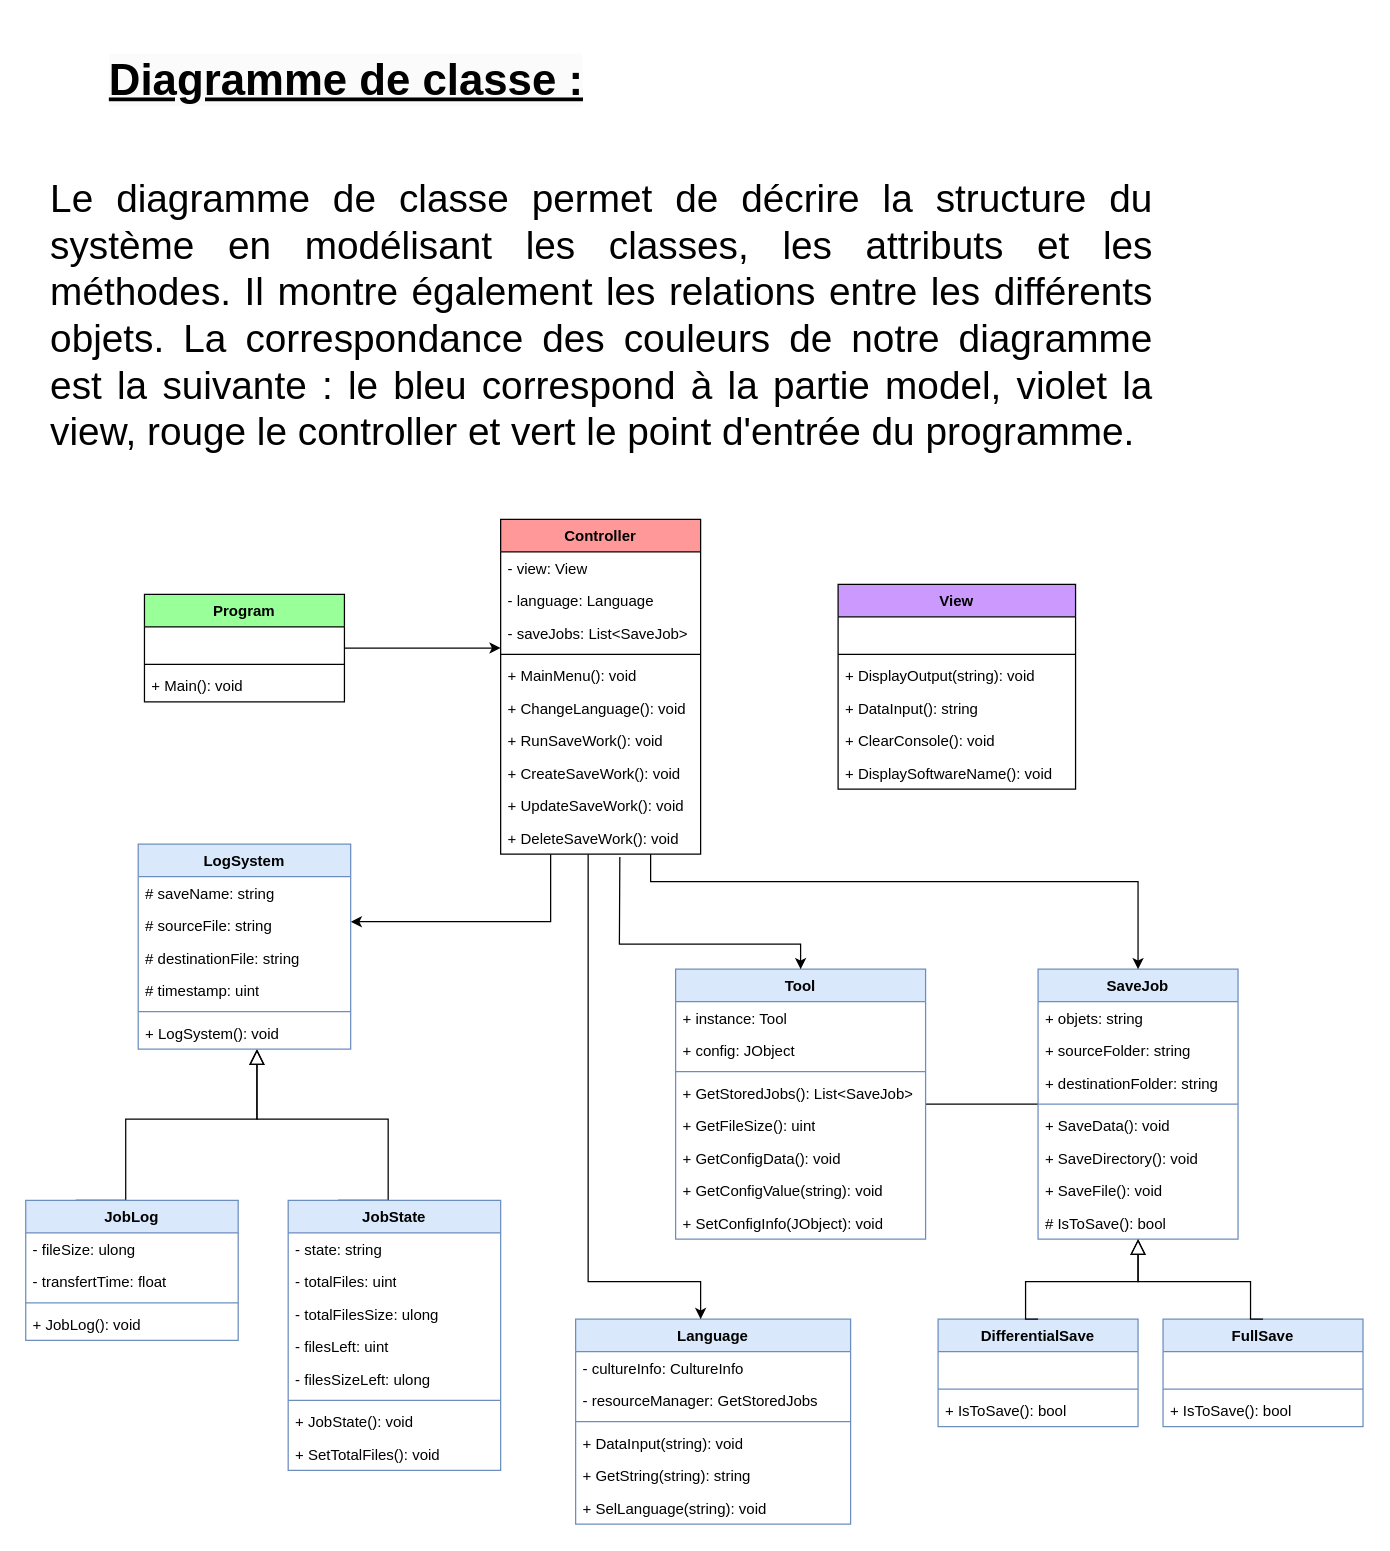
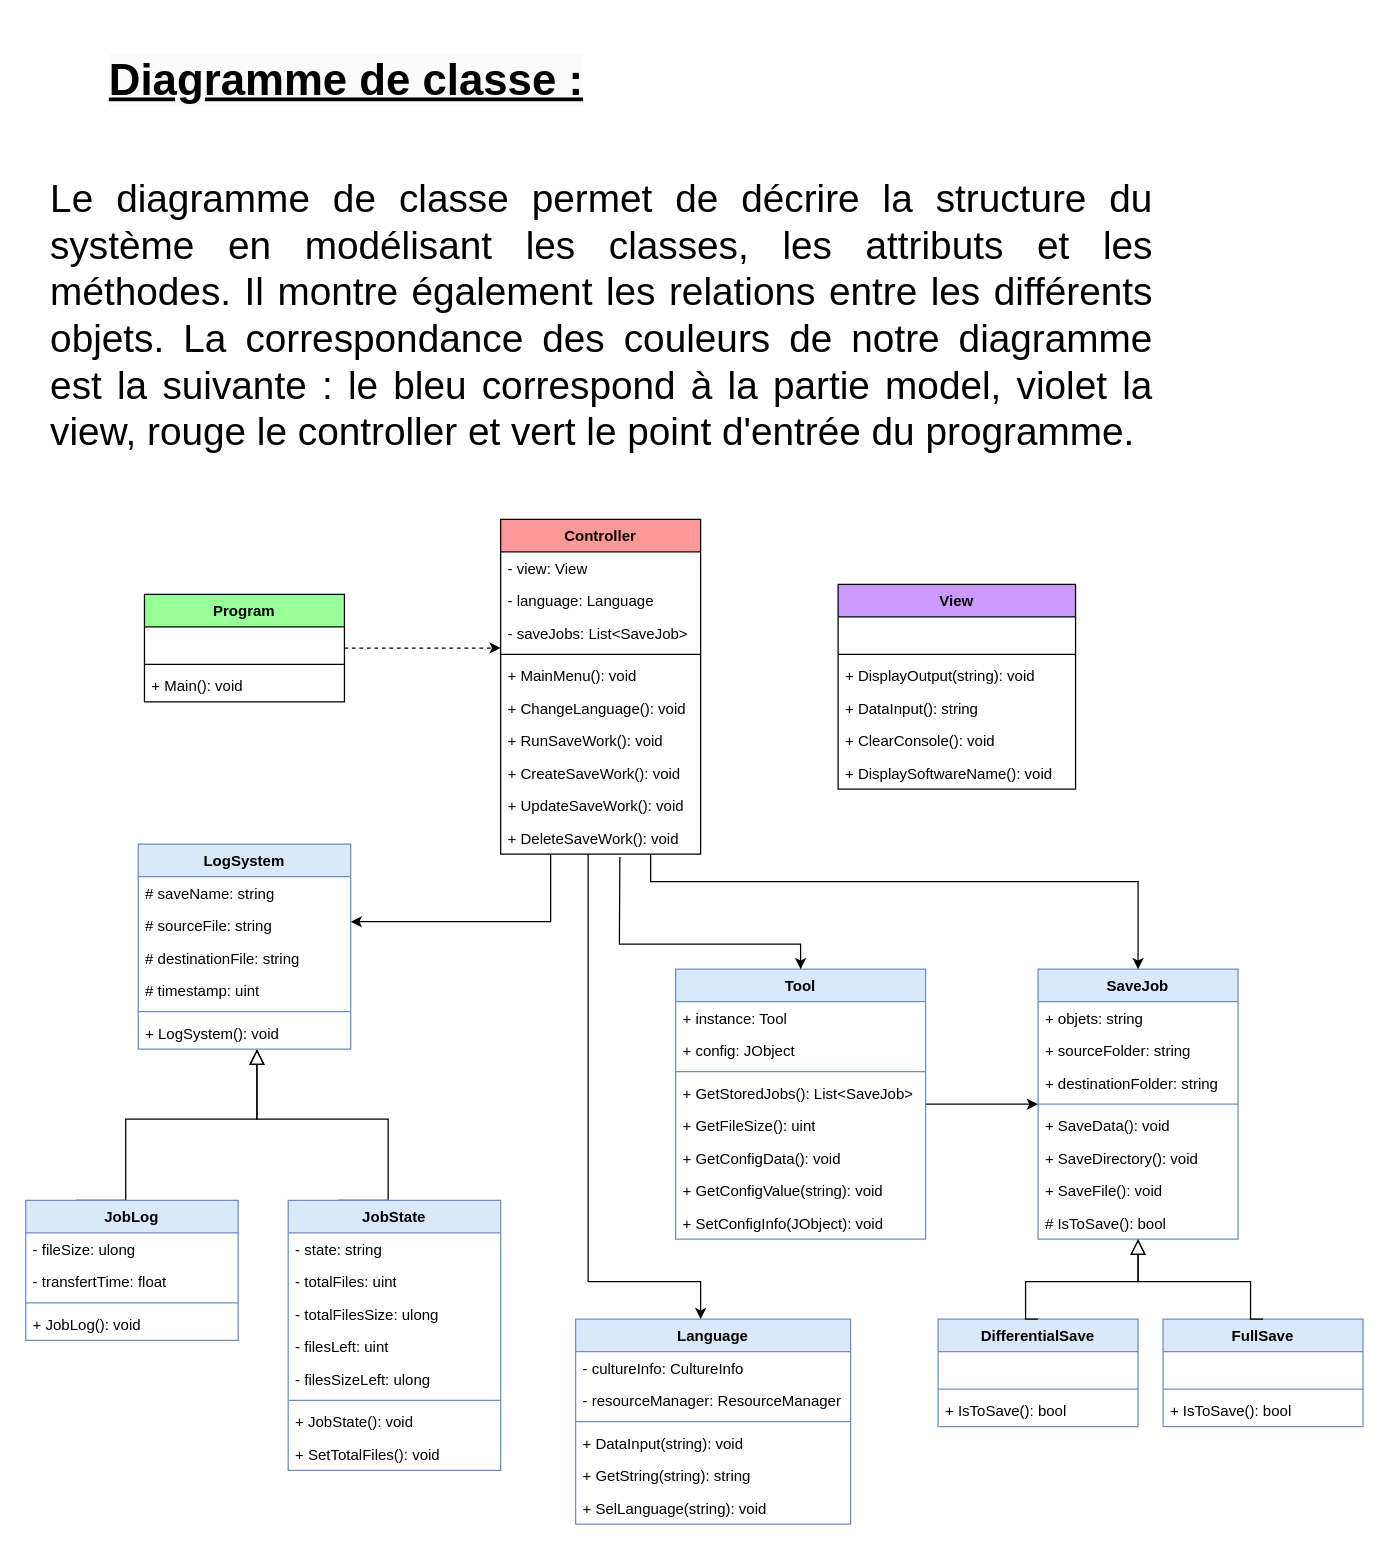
edge "Program" -> "Controller": style solid -> dashed
edge "Tool" -- "SaveJob": arrowhead none -> classic
node "- resourceManager: GetStoredJobs": label "- resourceManager: GetStoredJobs" -> "- resourceManager: ResourceManager"
